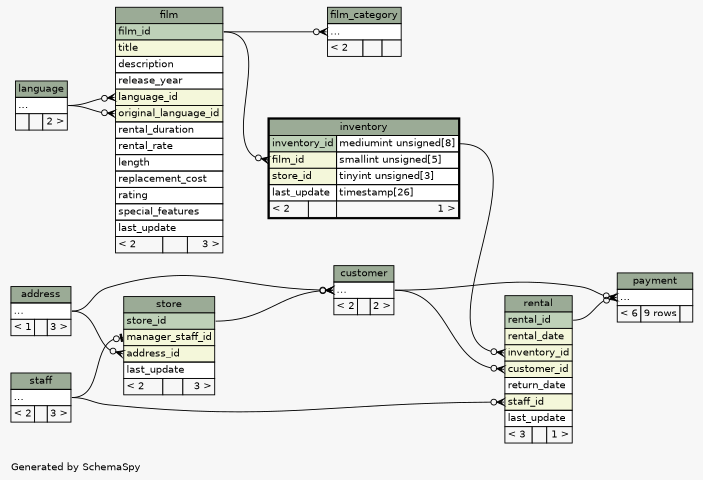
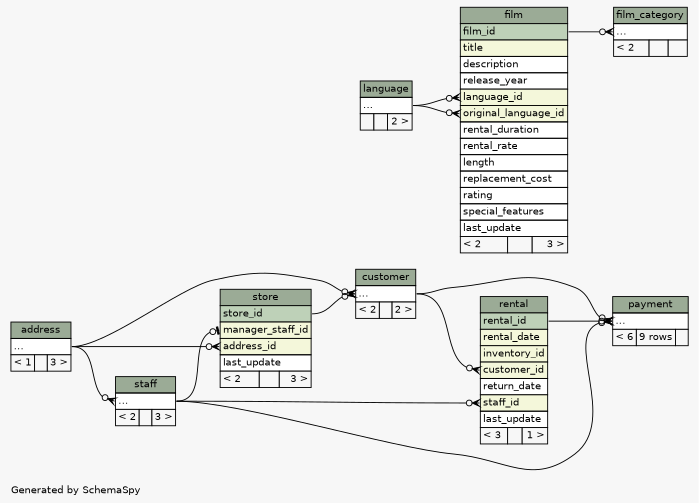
node "inventory": removed
edge "address" -> "staff": added
edge "staff" -> "payment": added
